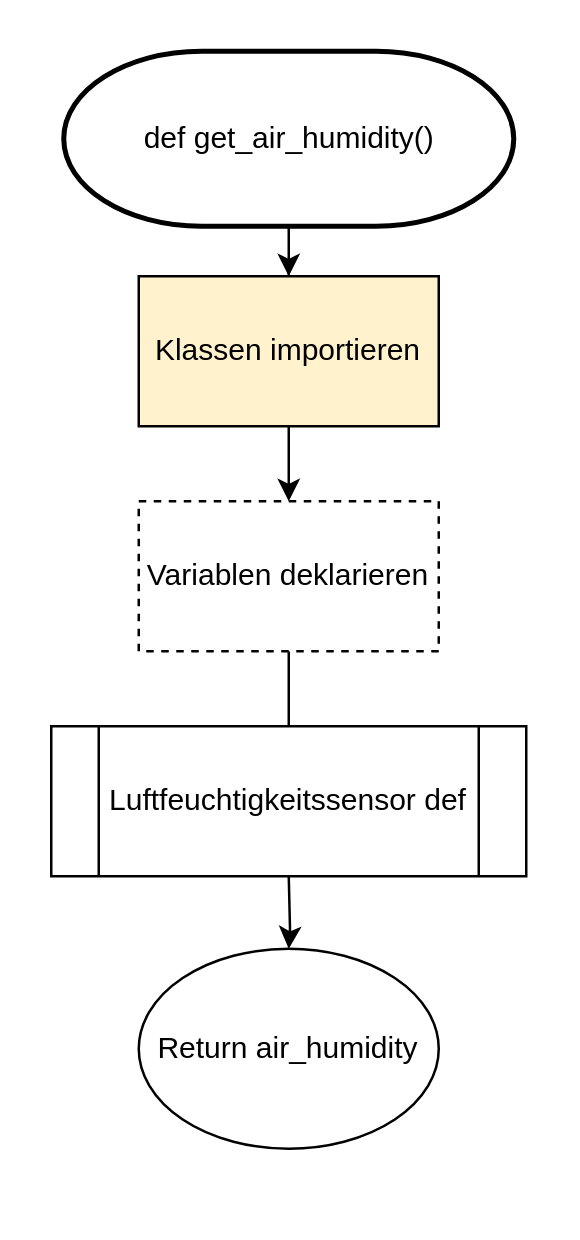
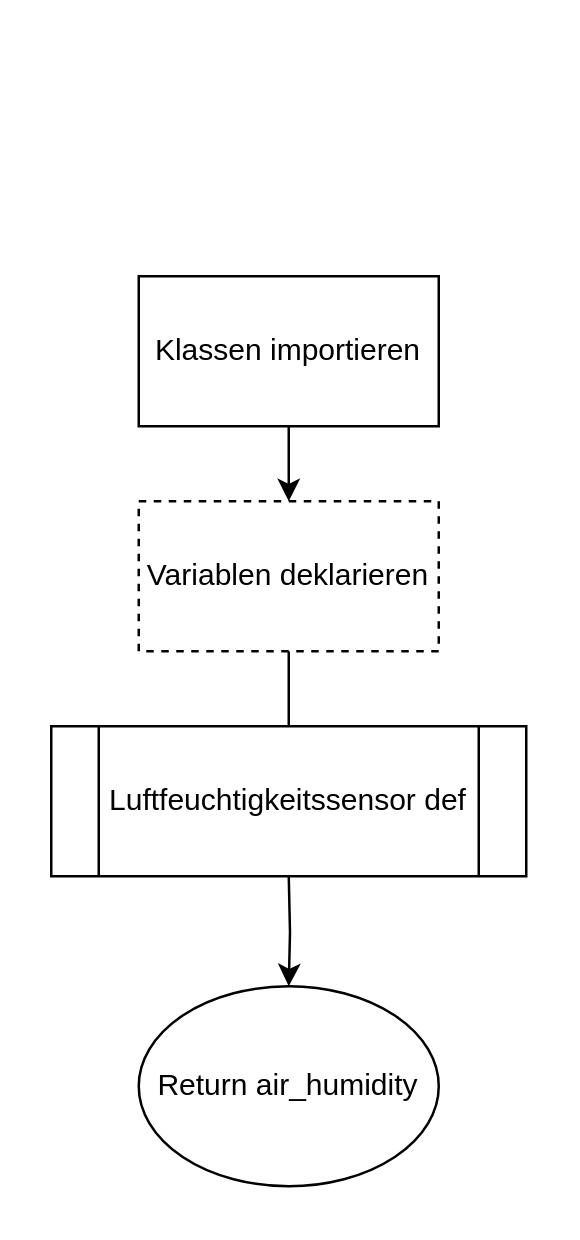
node "def get_air_humidity()": removed
edge "def get_air_humidity()" -> "Klassen importieren": removed
node "Klassen importieren": fillcolor #fff2cc -> #ffffff
node "Return air_humidity": moved (289, 1049) -> (289, 1086)
